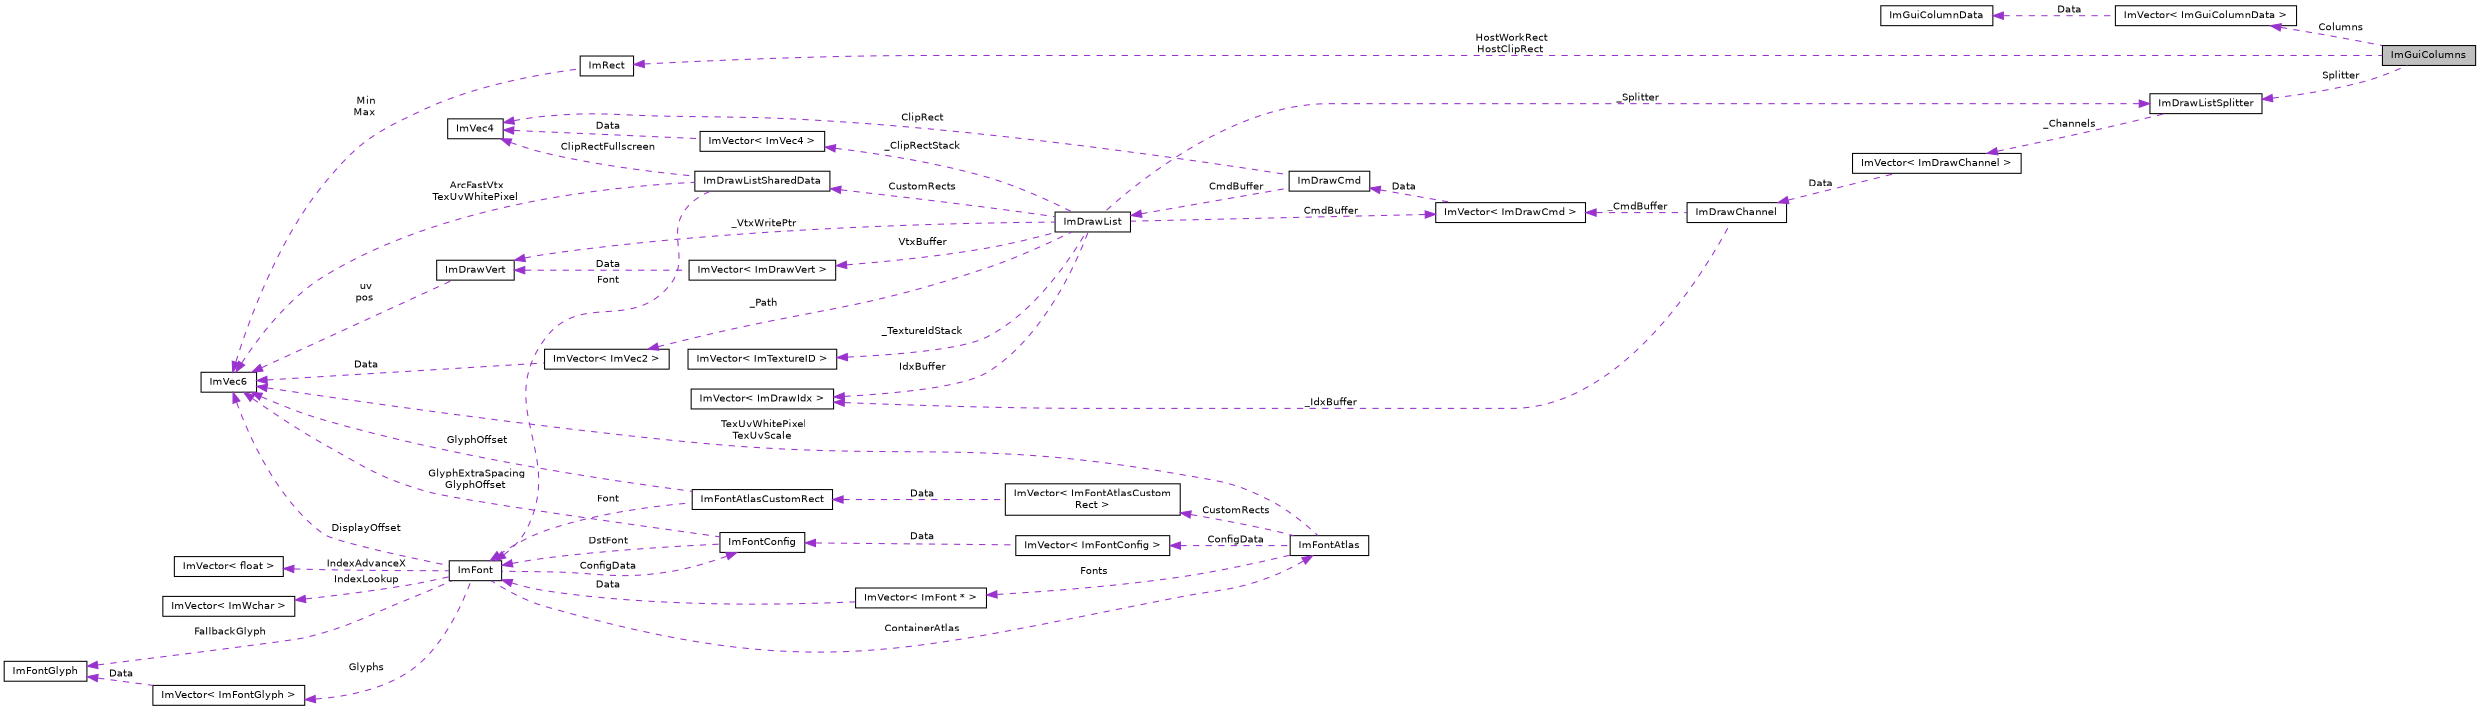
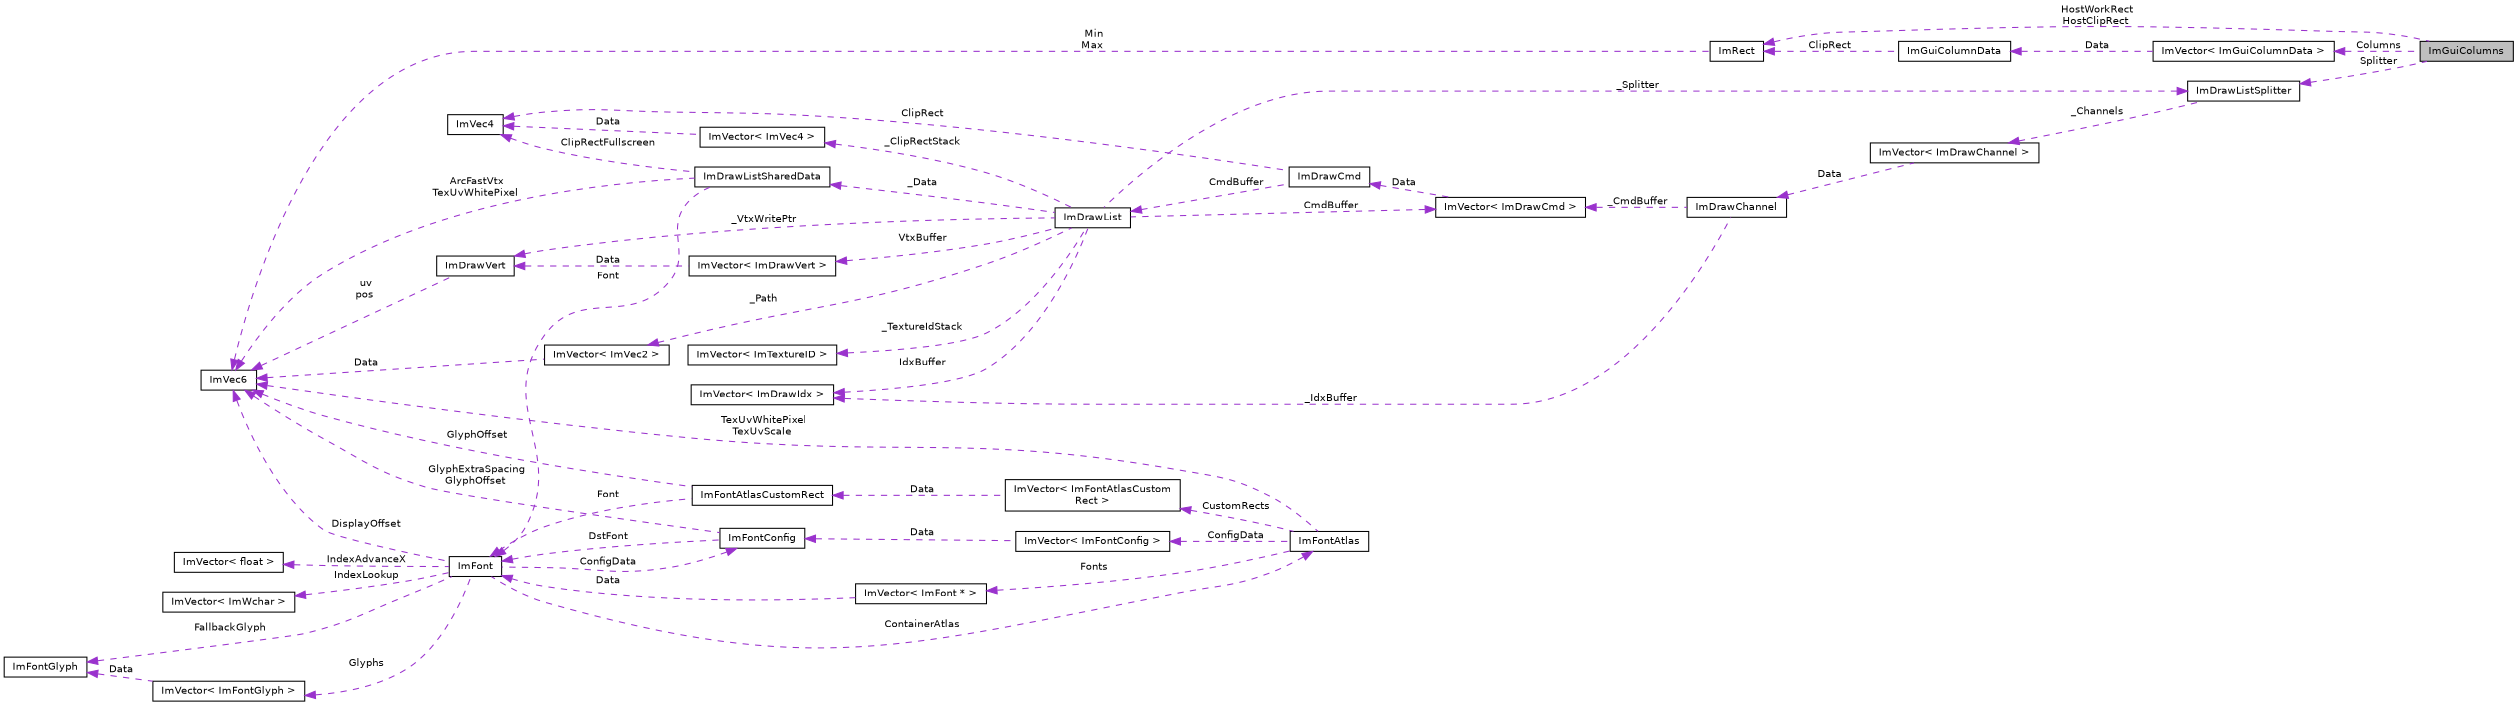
edge "ImGuiColumnData" -> "ImRect": added, label "ClipRect"
edge "ImDrawList" -> "ImDrawListSharedData": label " CustomRects" -> " _Data"
